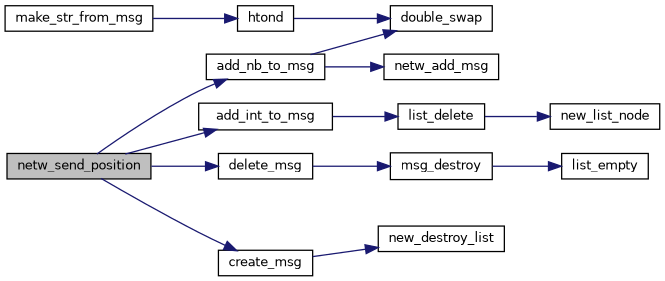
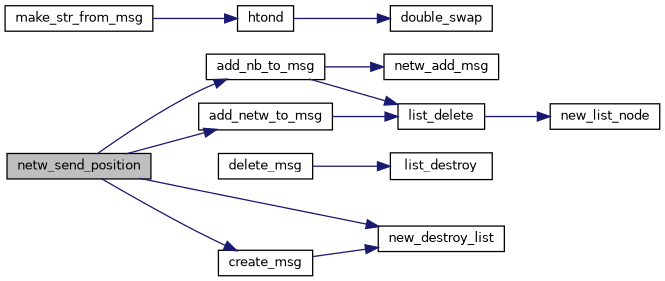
edge "add_nb_to_msg" -> "double_swap": now "add_nb_to_msg" -> "list_delete"
node "add_int_to_msg": label "add_int_to_msg" -> "add_netw_to_msg"
edge "netw_send_position" -> "delete_msg": now "netw_send_position" -> "new_destroy_list"
node "msg_destroy": label "msg_destroy" -> "list_destroy"
node "list_empty": removed
